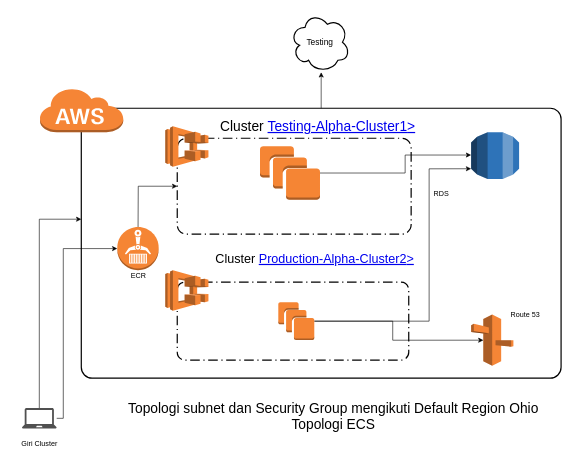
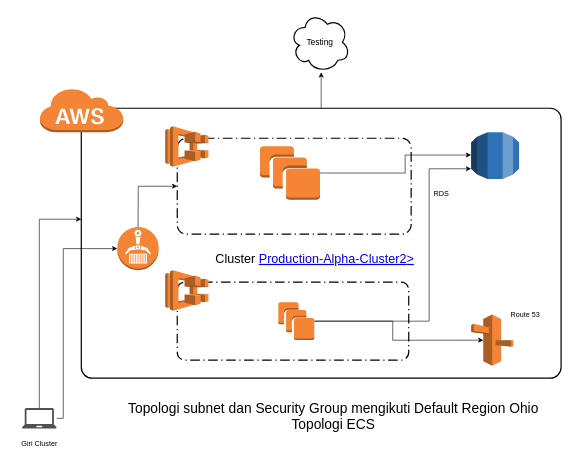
node "Cluster Testing-Alpha-Cluster1>": removed
node "ECR": removed
